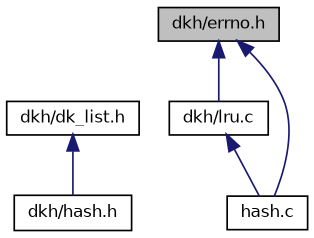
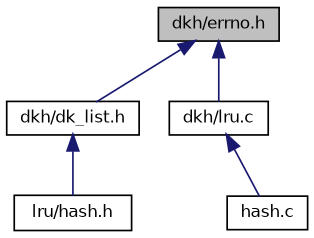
edge "hash.c" -> "dkh/errno.h": now "dkh/dk_list.h" -> "dkh/errno.h"
node "dkh/hash.h": label "dkh/hash.h" -> "lru/hash.h"
